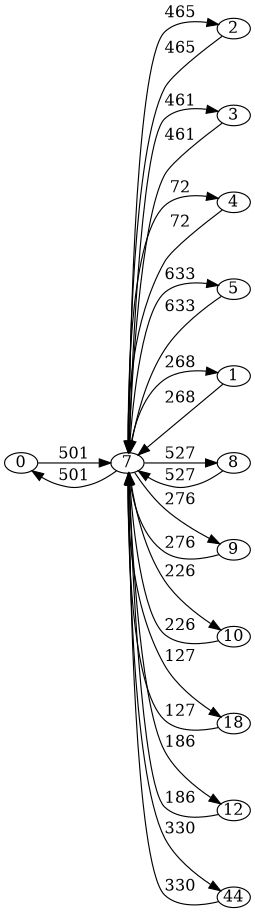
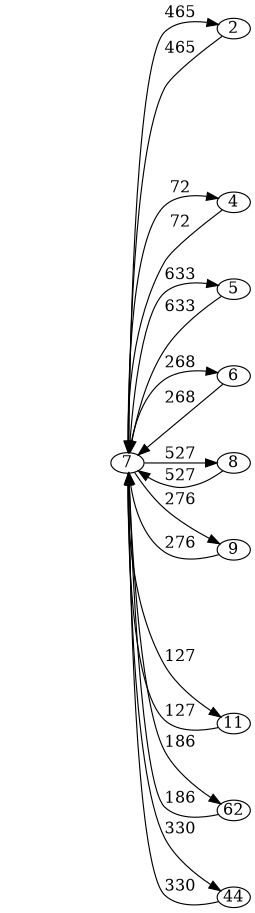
node "3": removed
node "1": label "1" -> "6"
node "0": removed
node "10": removed
node "18": label "18" -> "11"
node "12": label "12" -> "62"
